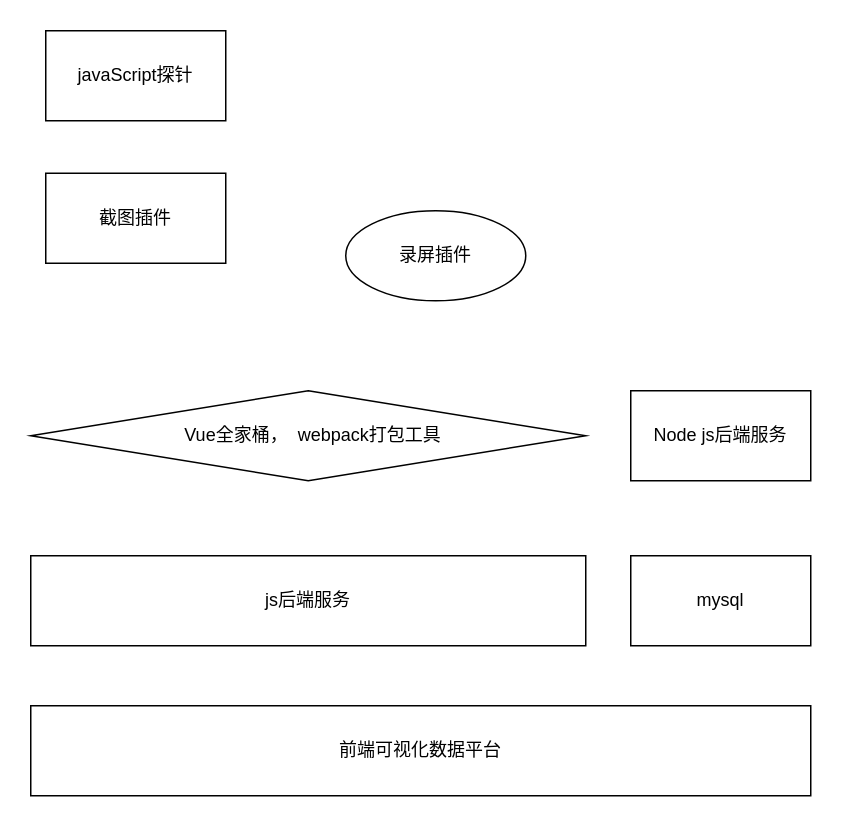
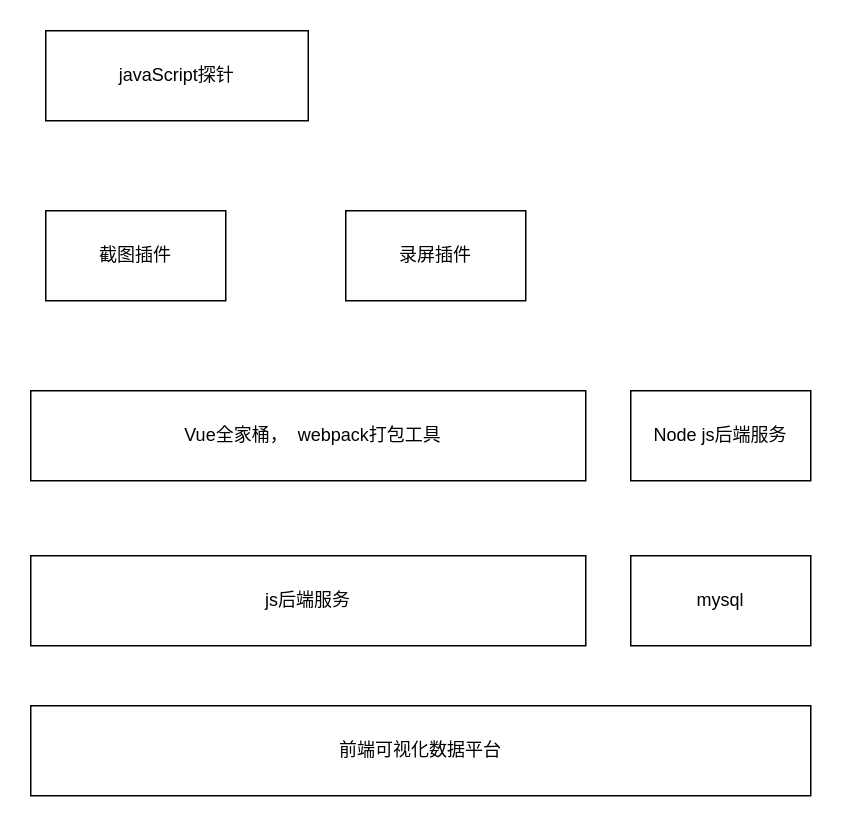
node "javaScript探针": size 180x90 -> 263x90
node "截图插件": moved (136, 218) -> (136, 256)
node "录屏插件": shape ellipse -> rectangle
node "Vue全家桶， webpack打包工具": shape diamond -> rectangle
